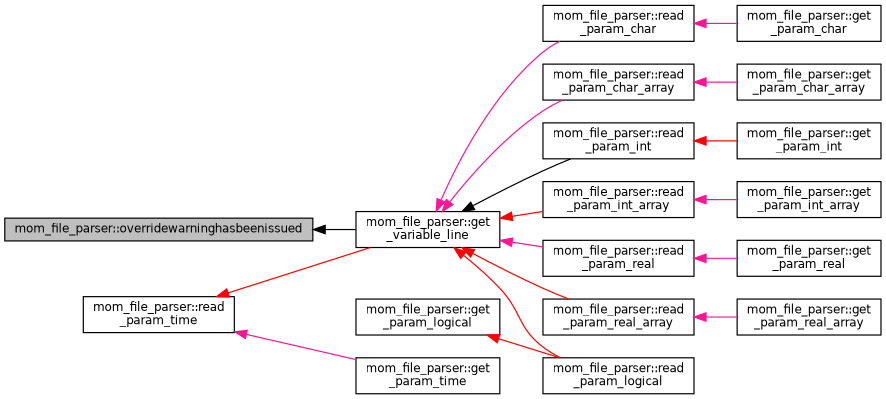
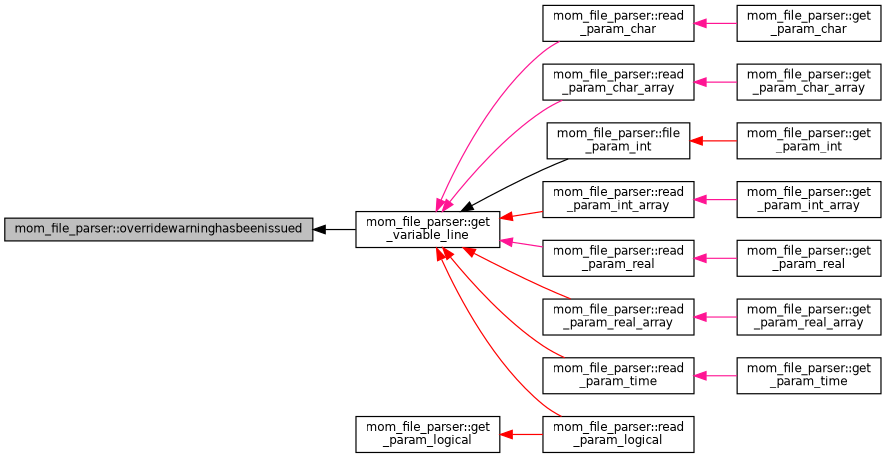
node "mom_file_parser::read _param_int": label "mom_file_parser::read _param_int" -> "mom_file_parser::file _param_int"
edge "mom_file_parser::get _variable_line" -> "mom_file_parser::read _param_time": reversed
